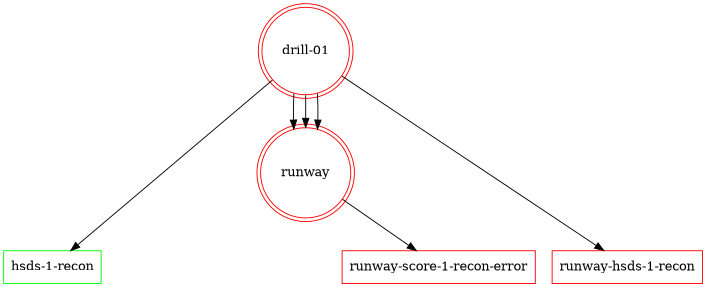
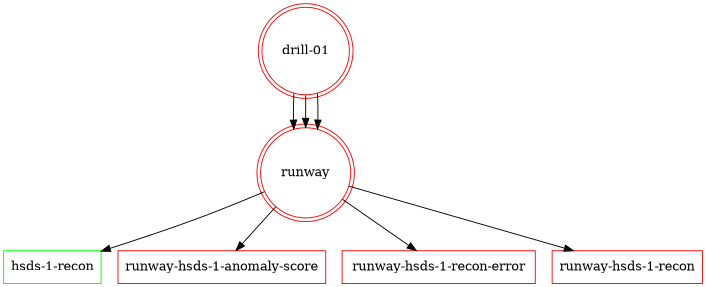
edge "drill-01" -> "runway-hsds-1-recon": now "runway" -> "runway-hsds-1-recon"
edge "drill-01" -> "hsds-1-recon": now "runway" -> "hsds-1-recon"
node "runway-hsds-1-anomaly-score": added
node "runway-score-1-recon-error": label "runway-score-1-recon-error" -> "runway-hsds-1-recon-error"
